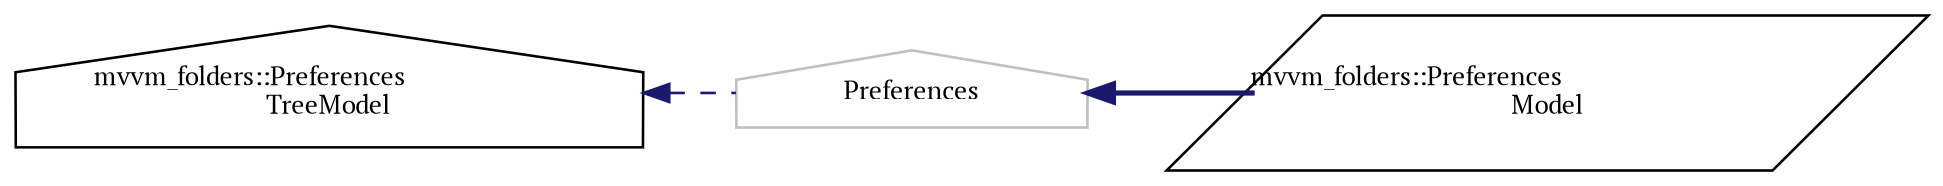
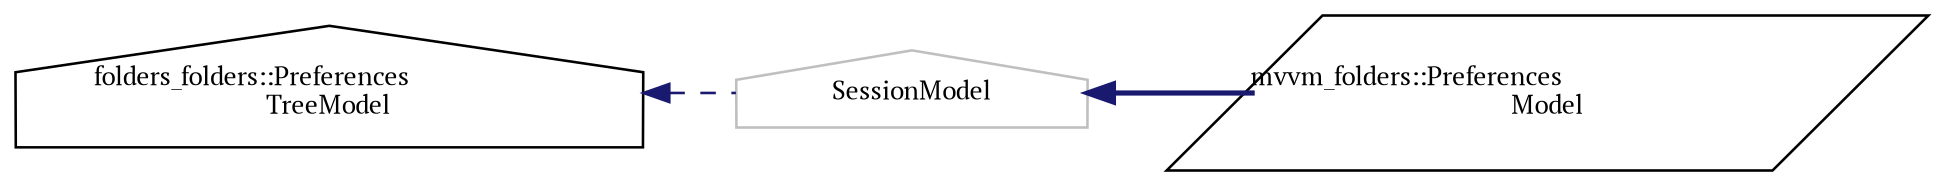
node "mvvm_folders::Preferences TreeModel": label "mvvm_folders::Preferences TreeModel" -> "folders_folders::Preferences TreeModel"
node "Preferences": label "Preferences" -> "SessionModel"
